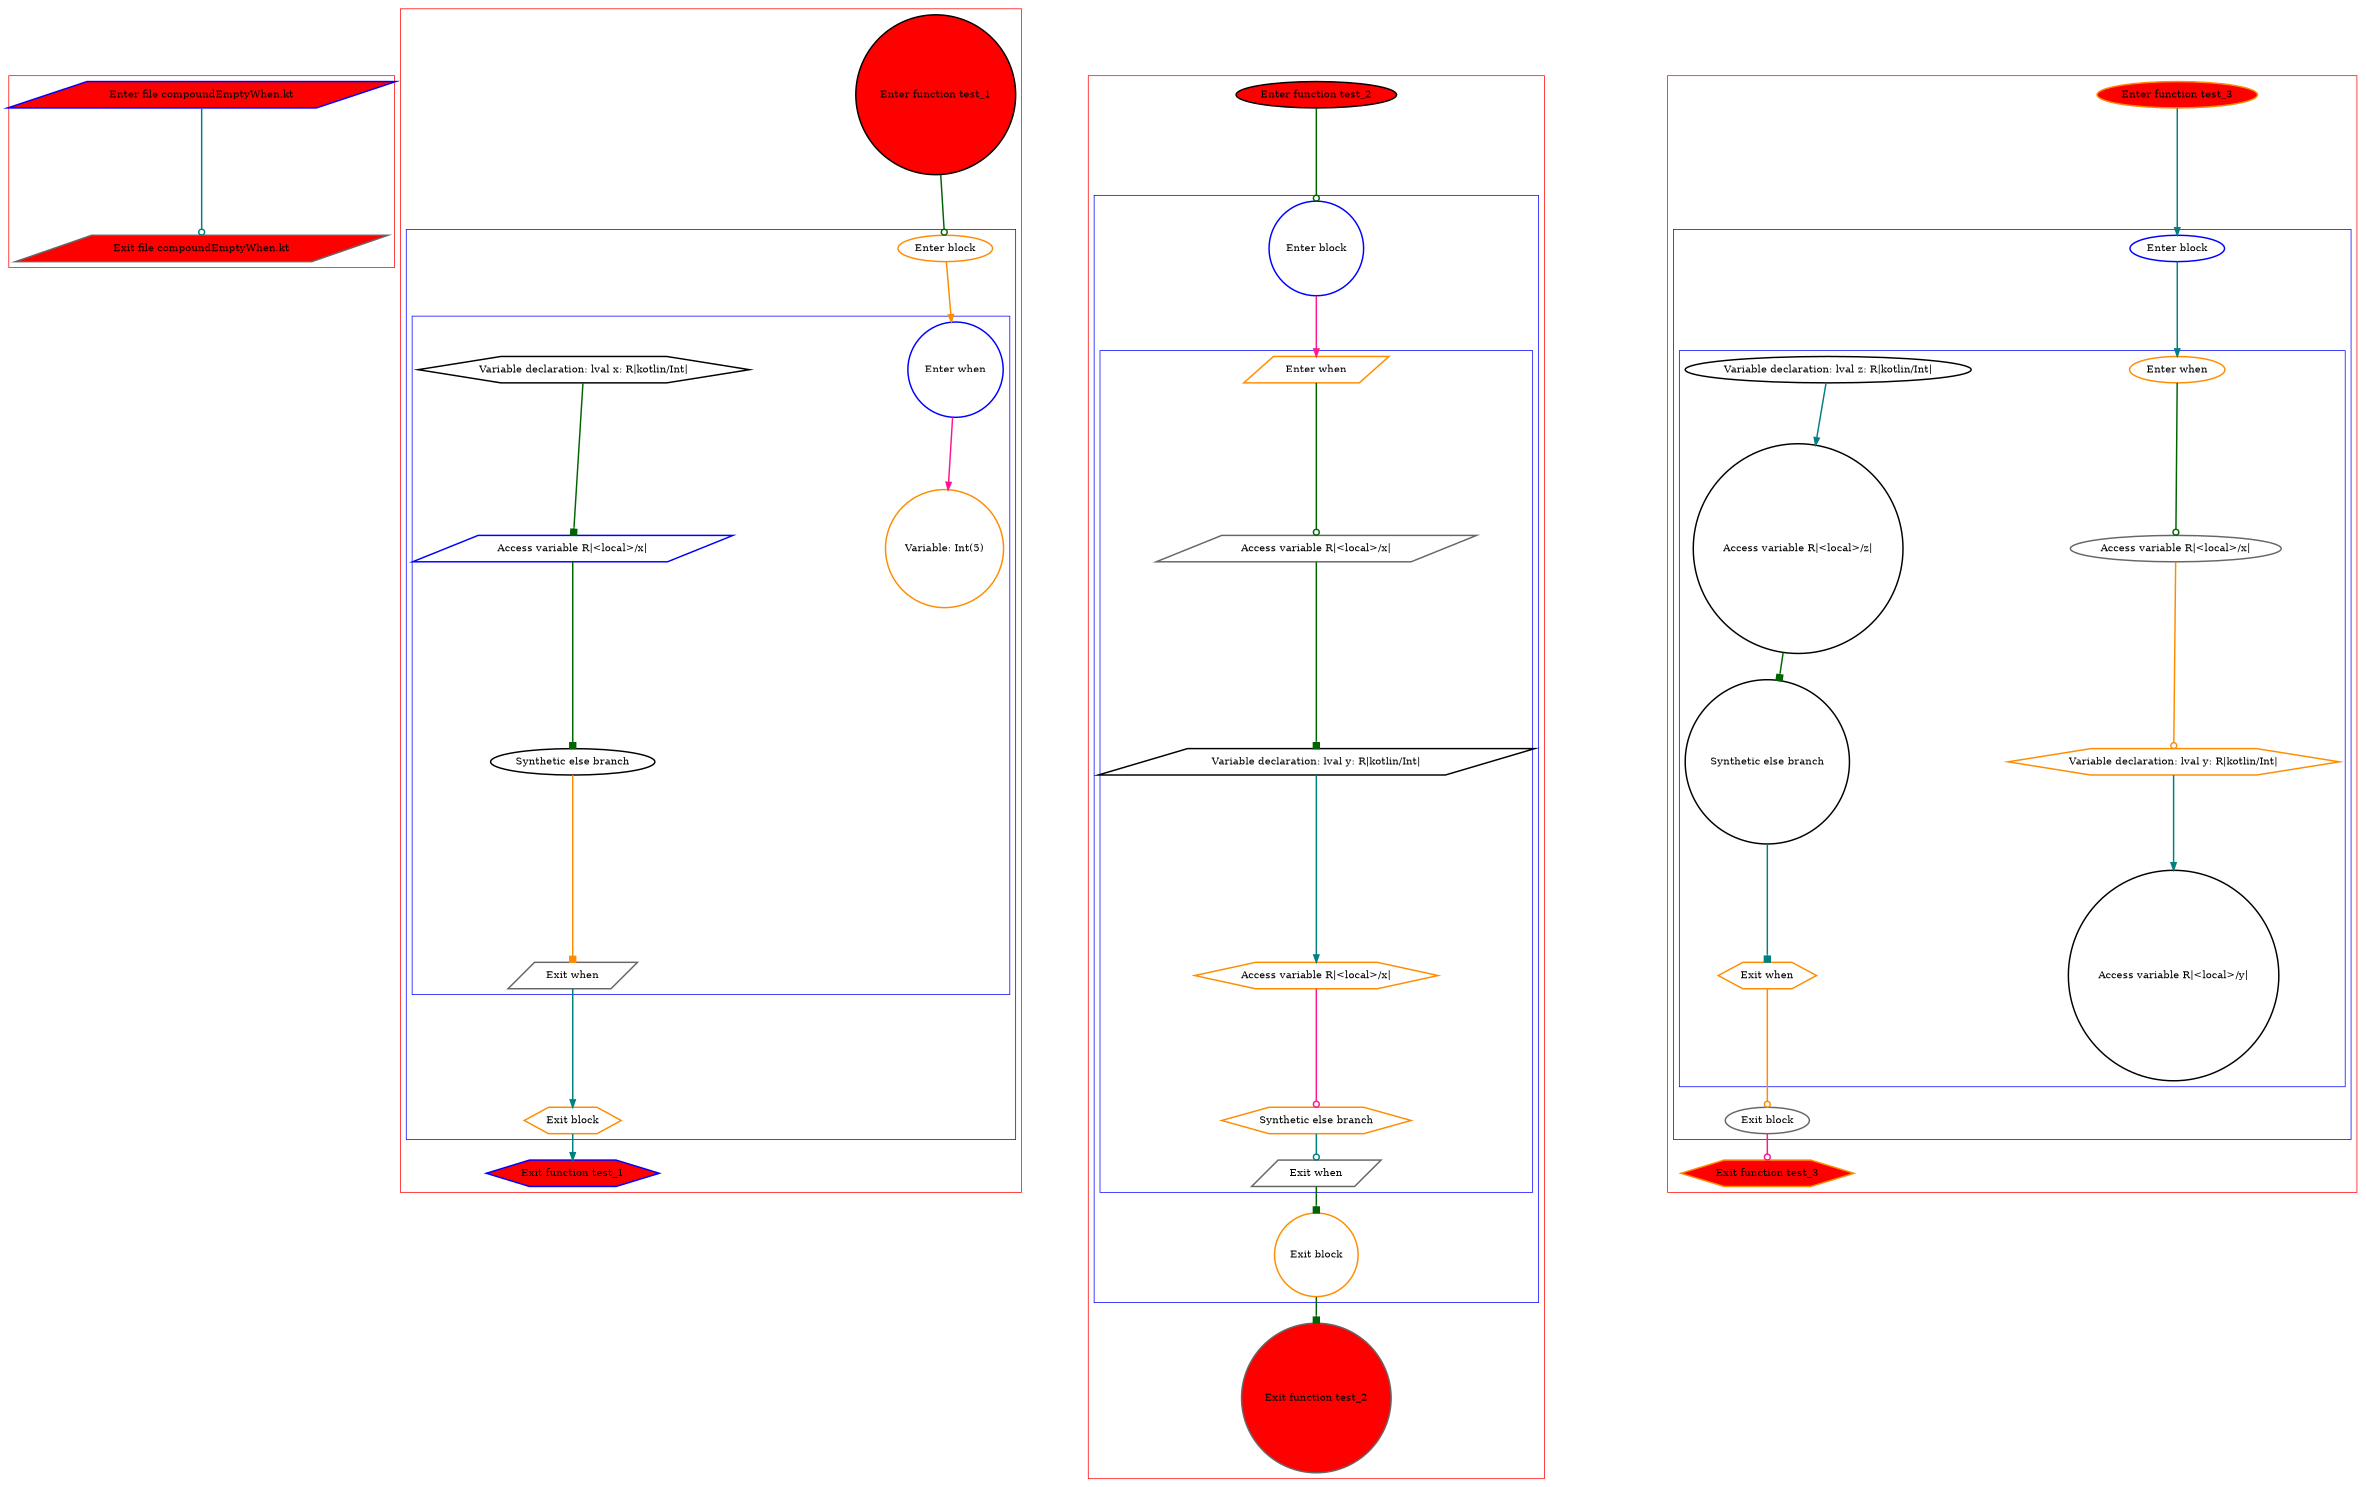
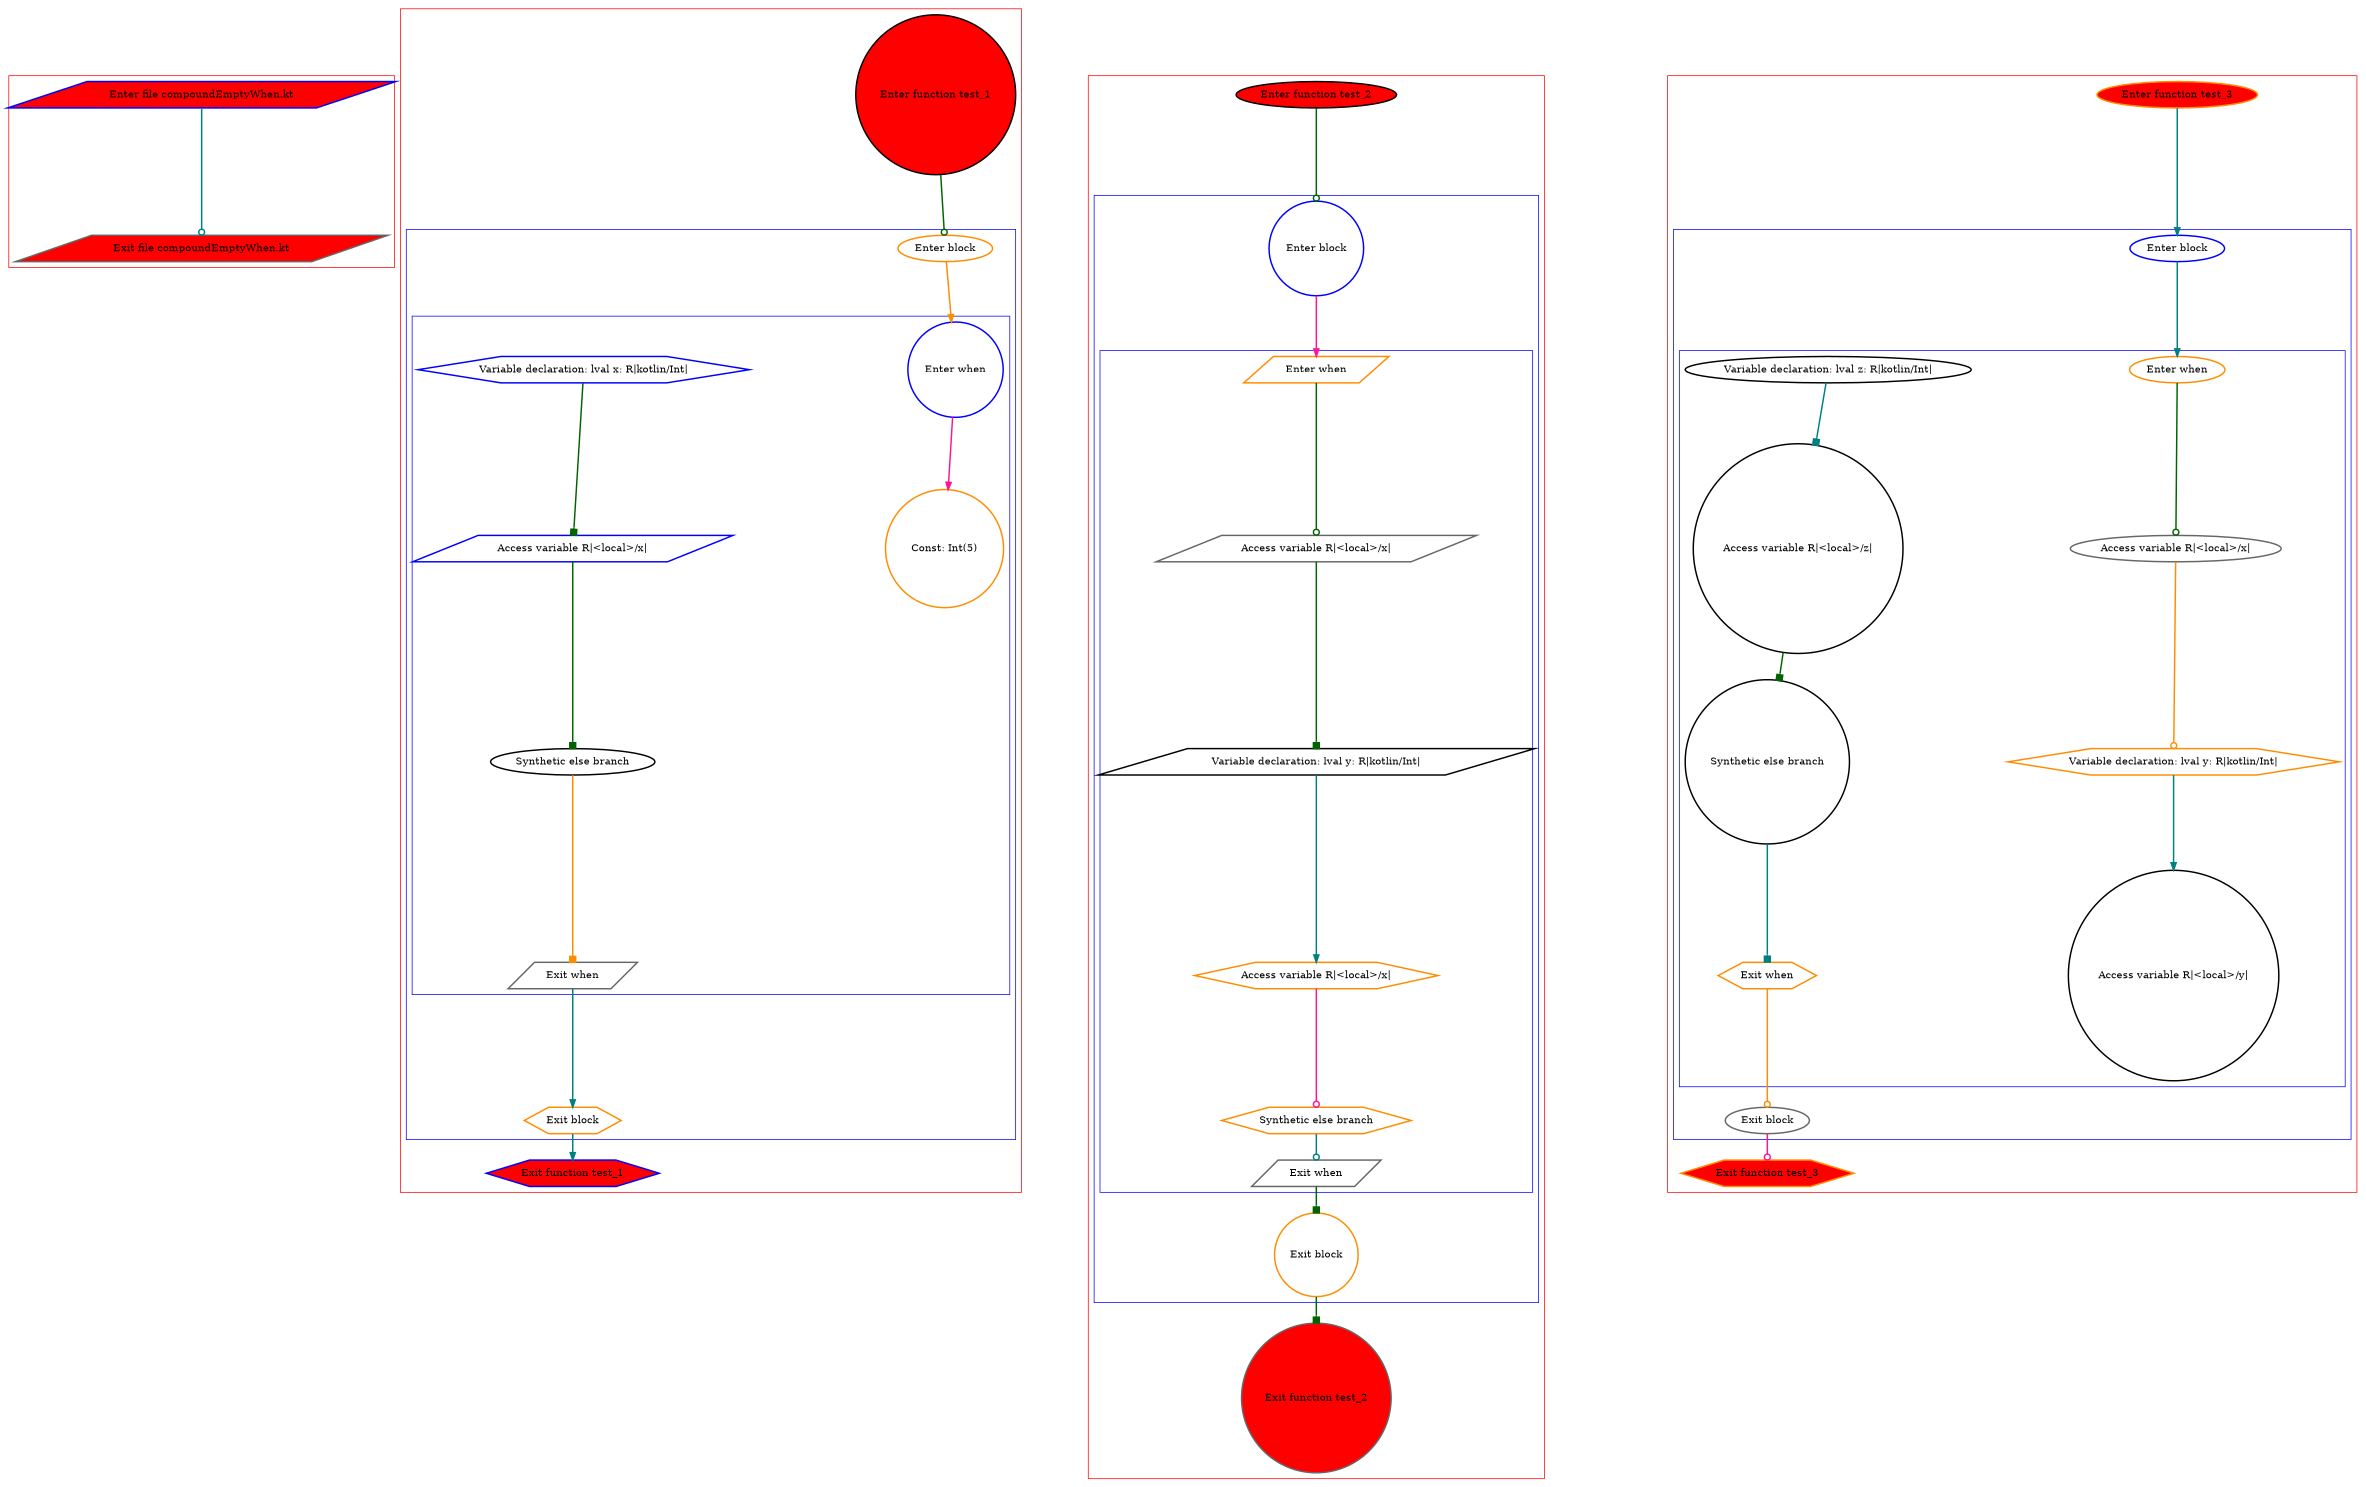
node "Variable declaration: lval x: R|kotlin/Int|": color black -> blue
edge "Variable declaration: lval z: R|kotlin/Int|" -> "Access variable R|<local>/z|": arrowhead normal -> box
node "Variable: Int(5)": label "Variable: Int(5)" -> "Const: Int(5)"
